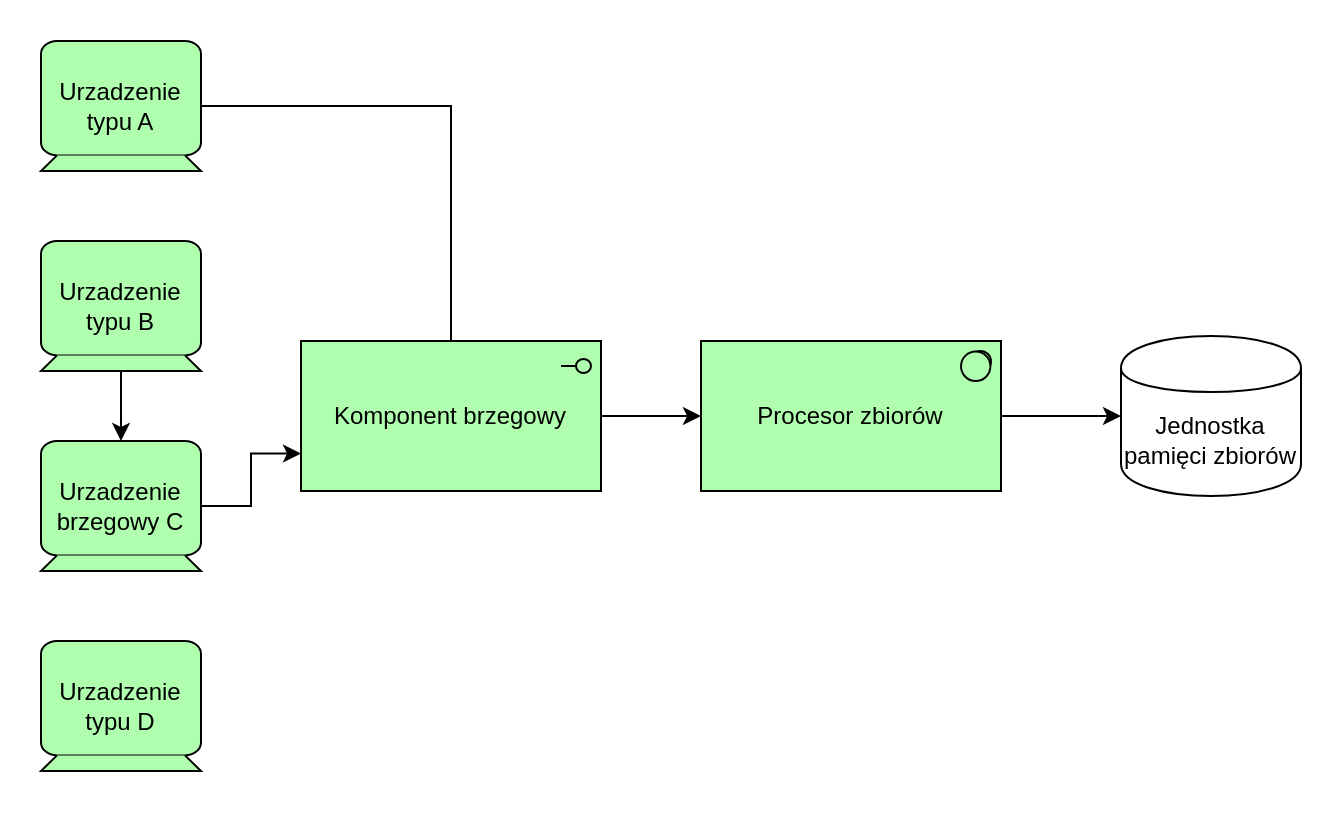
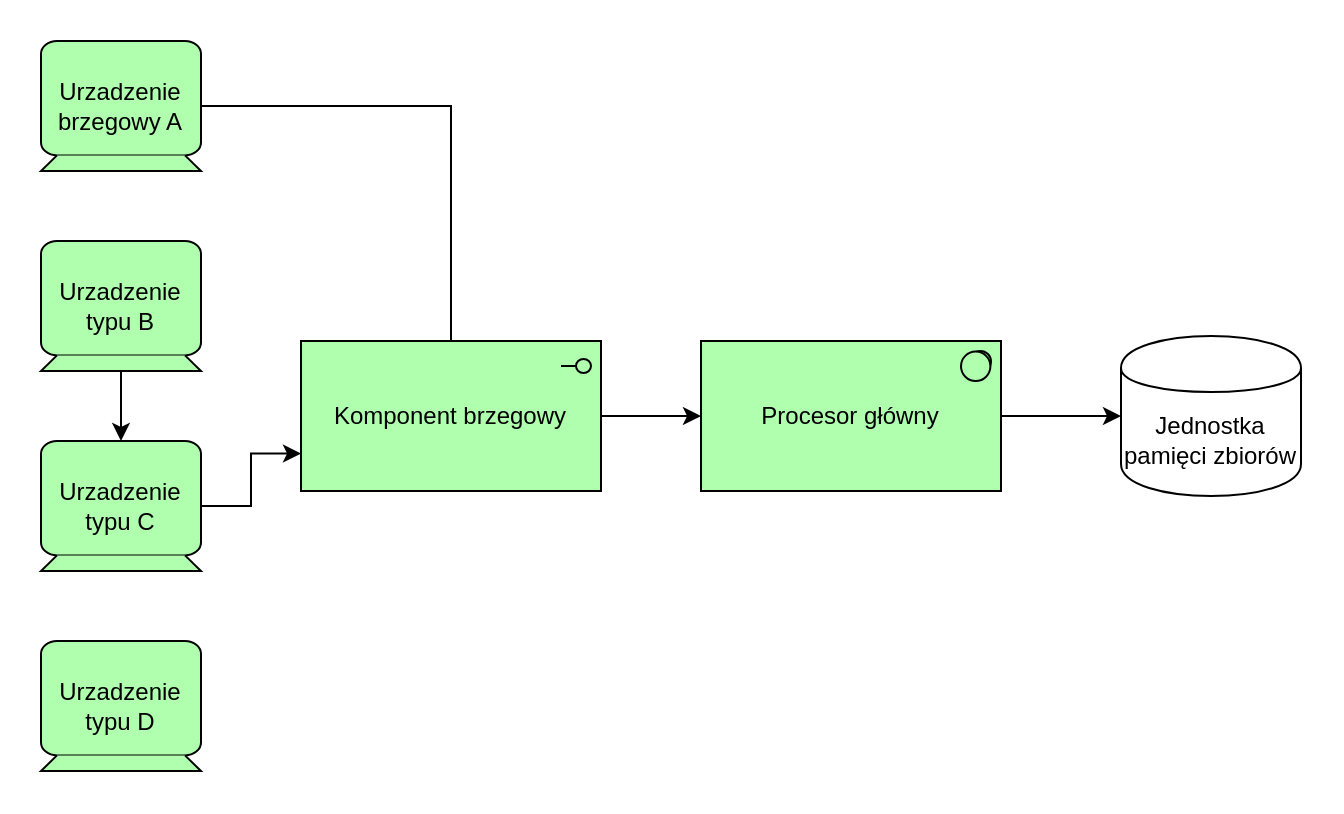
node "Urzadzenie typu A": label "Urzadzenie typu A" -> "Urzadzenie brzegowy A"
node "Procesor zbiorów": label "Procesor zbiorów" -> "Procesor główny"
node "Urzadzenie brzegowy C": label "Urzadzenie brzegowy C" -> "Urzadzenie typu C"
